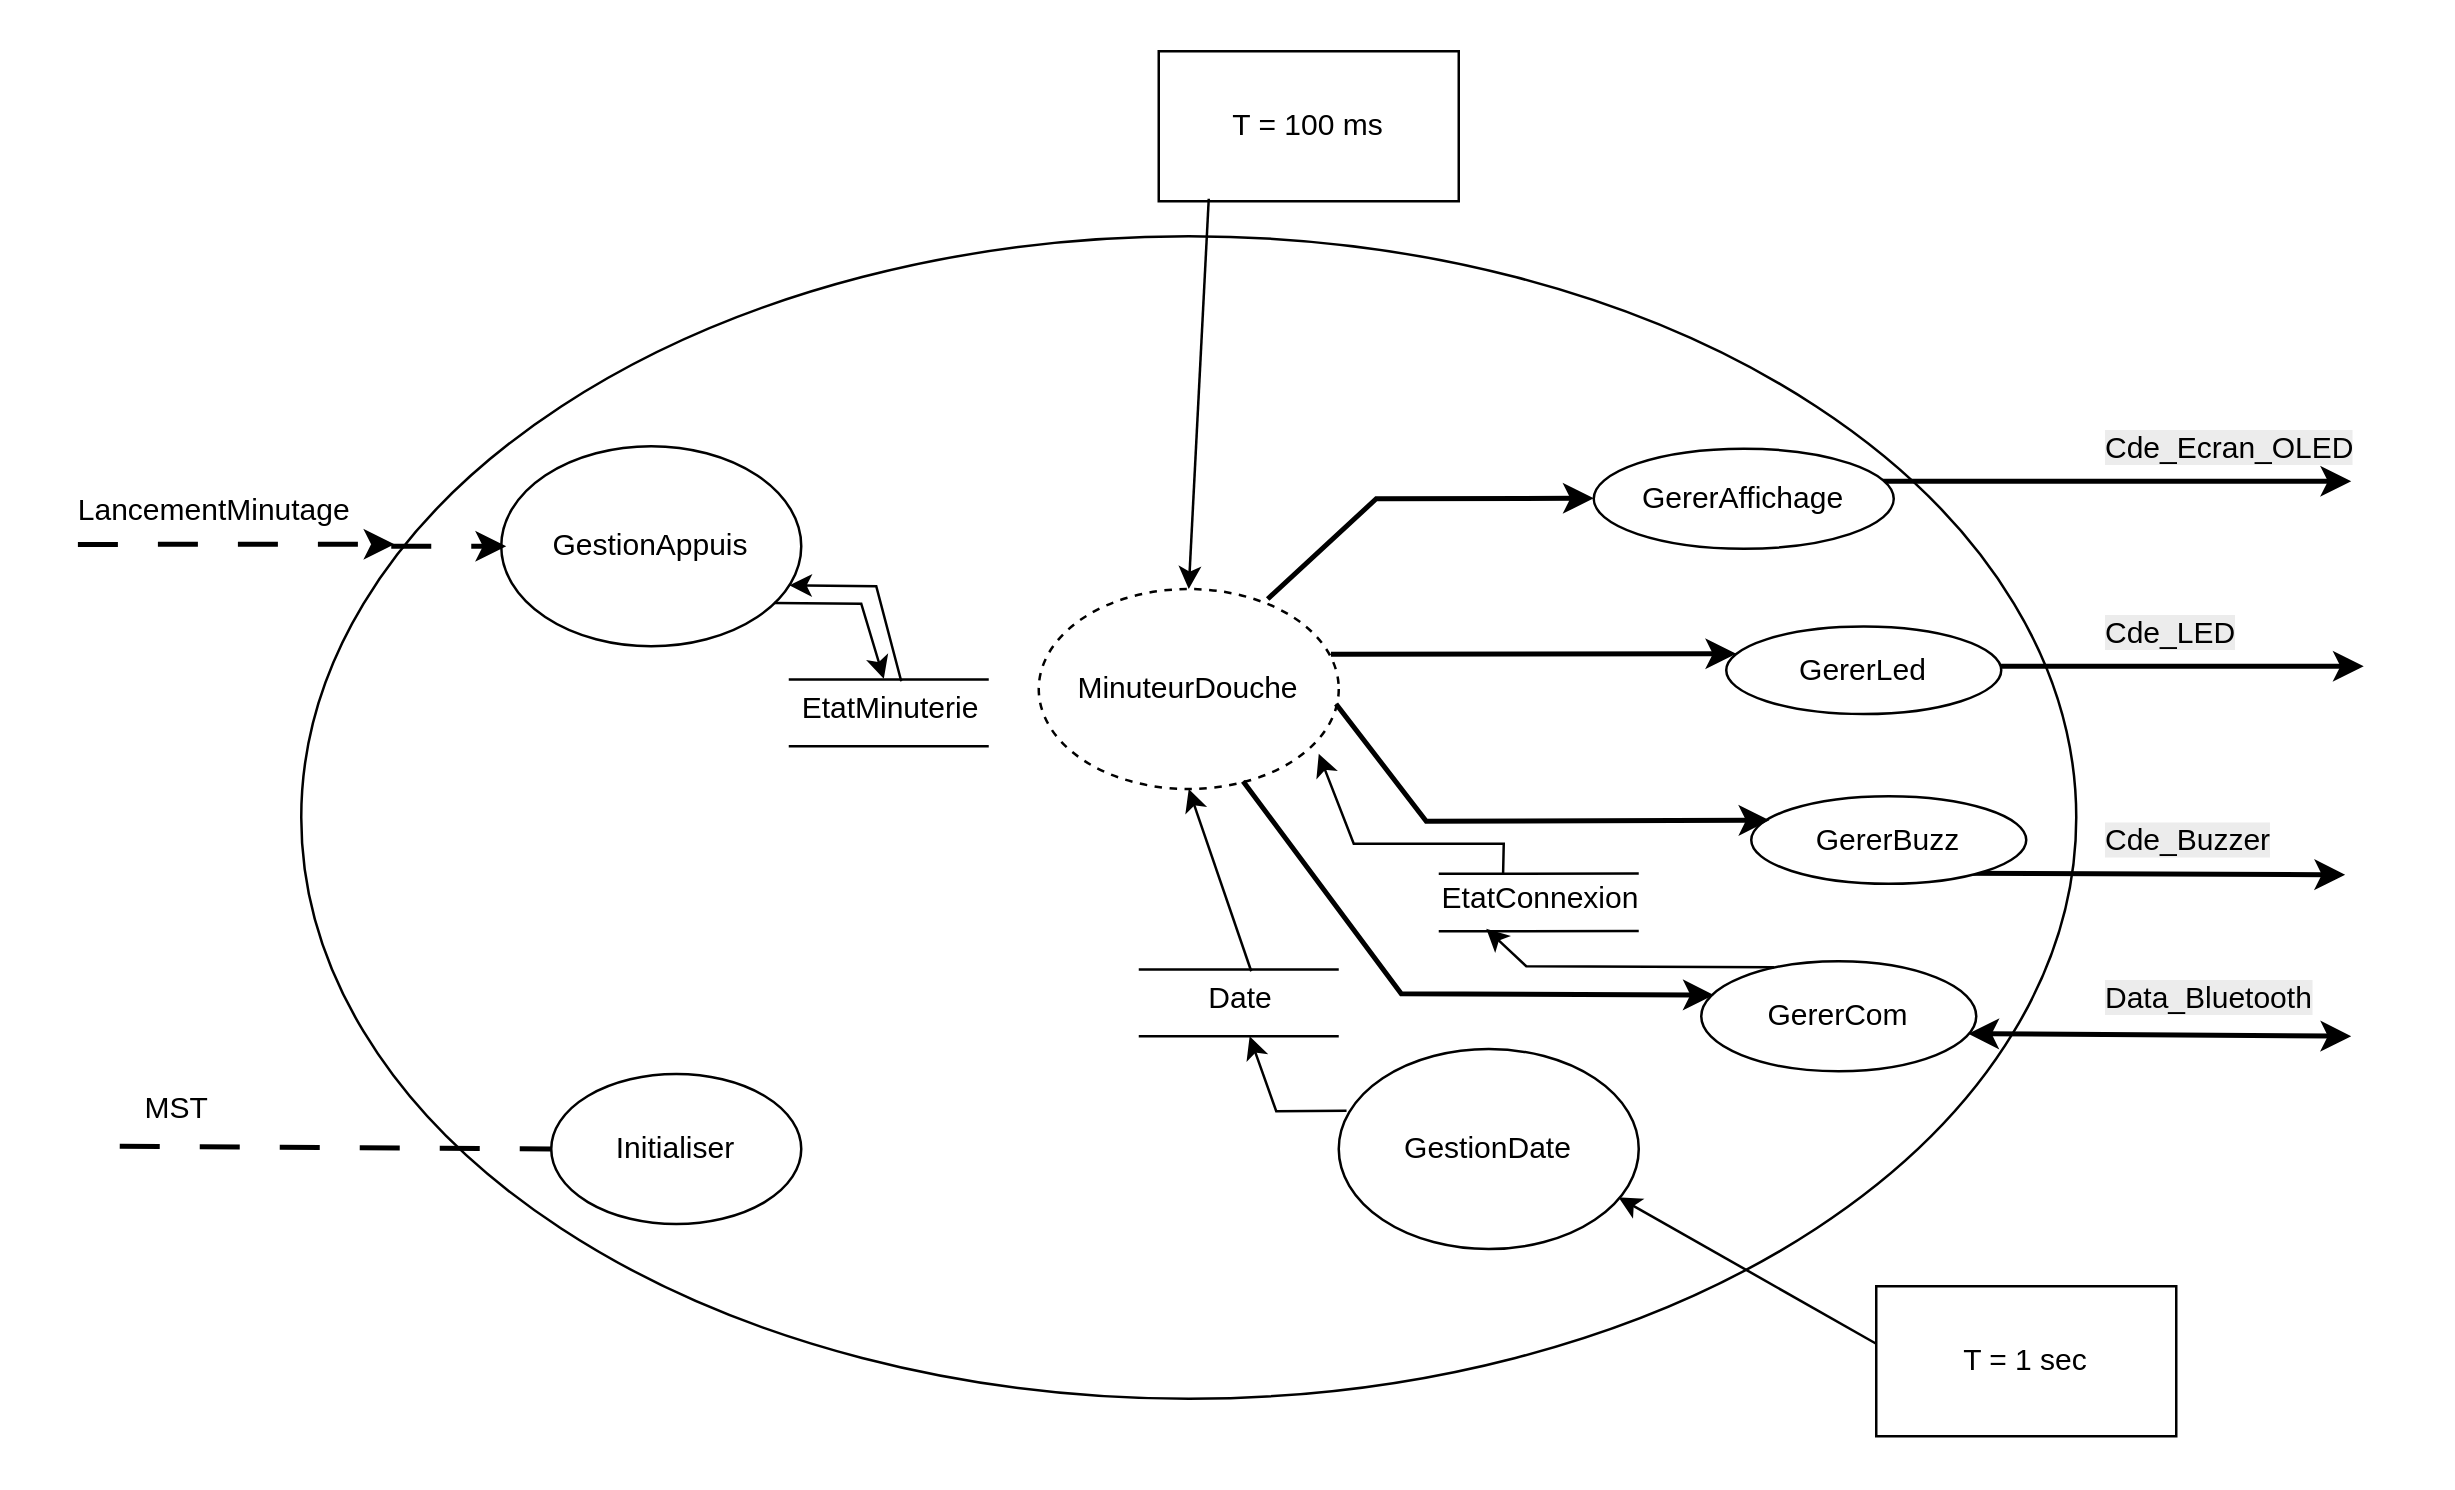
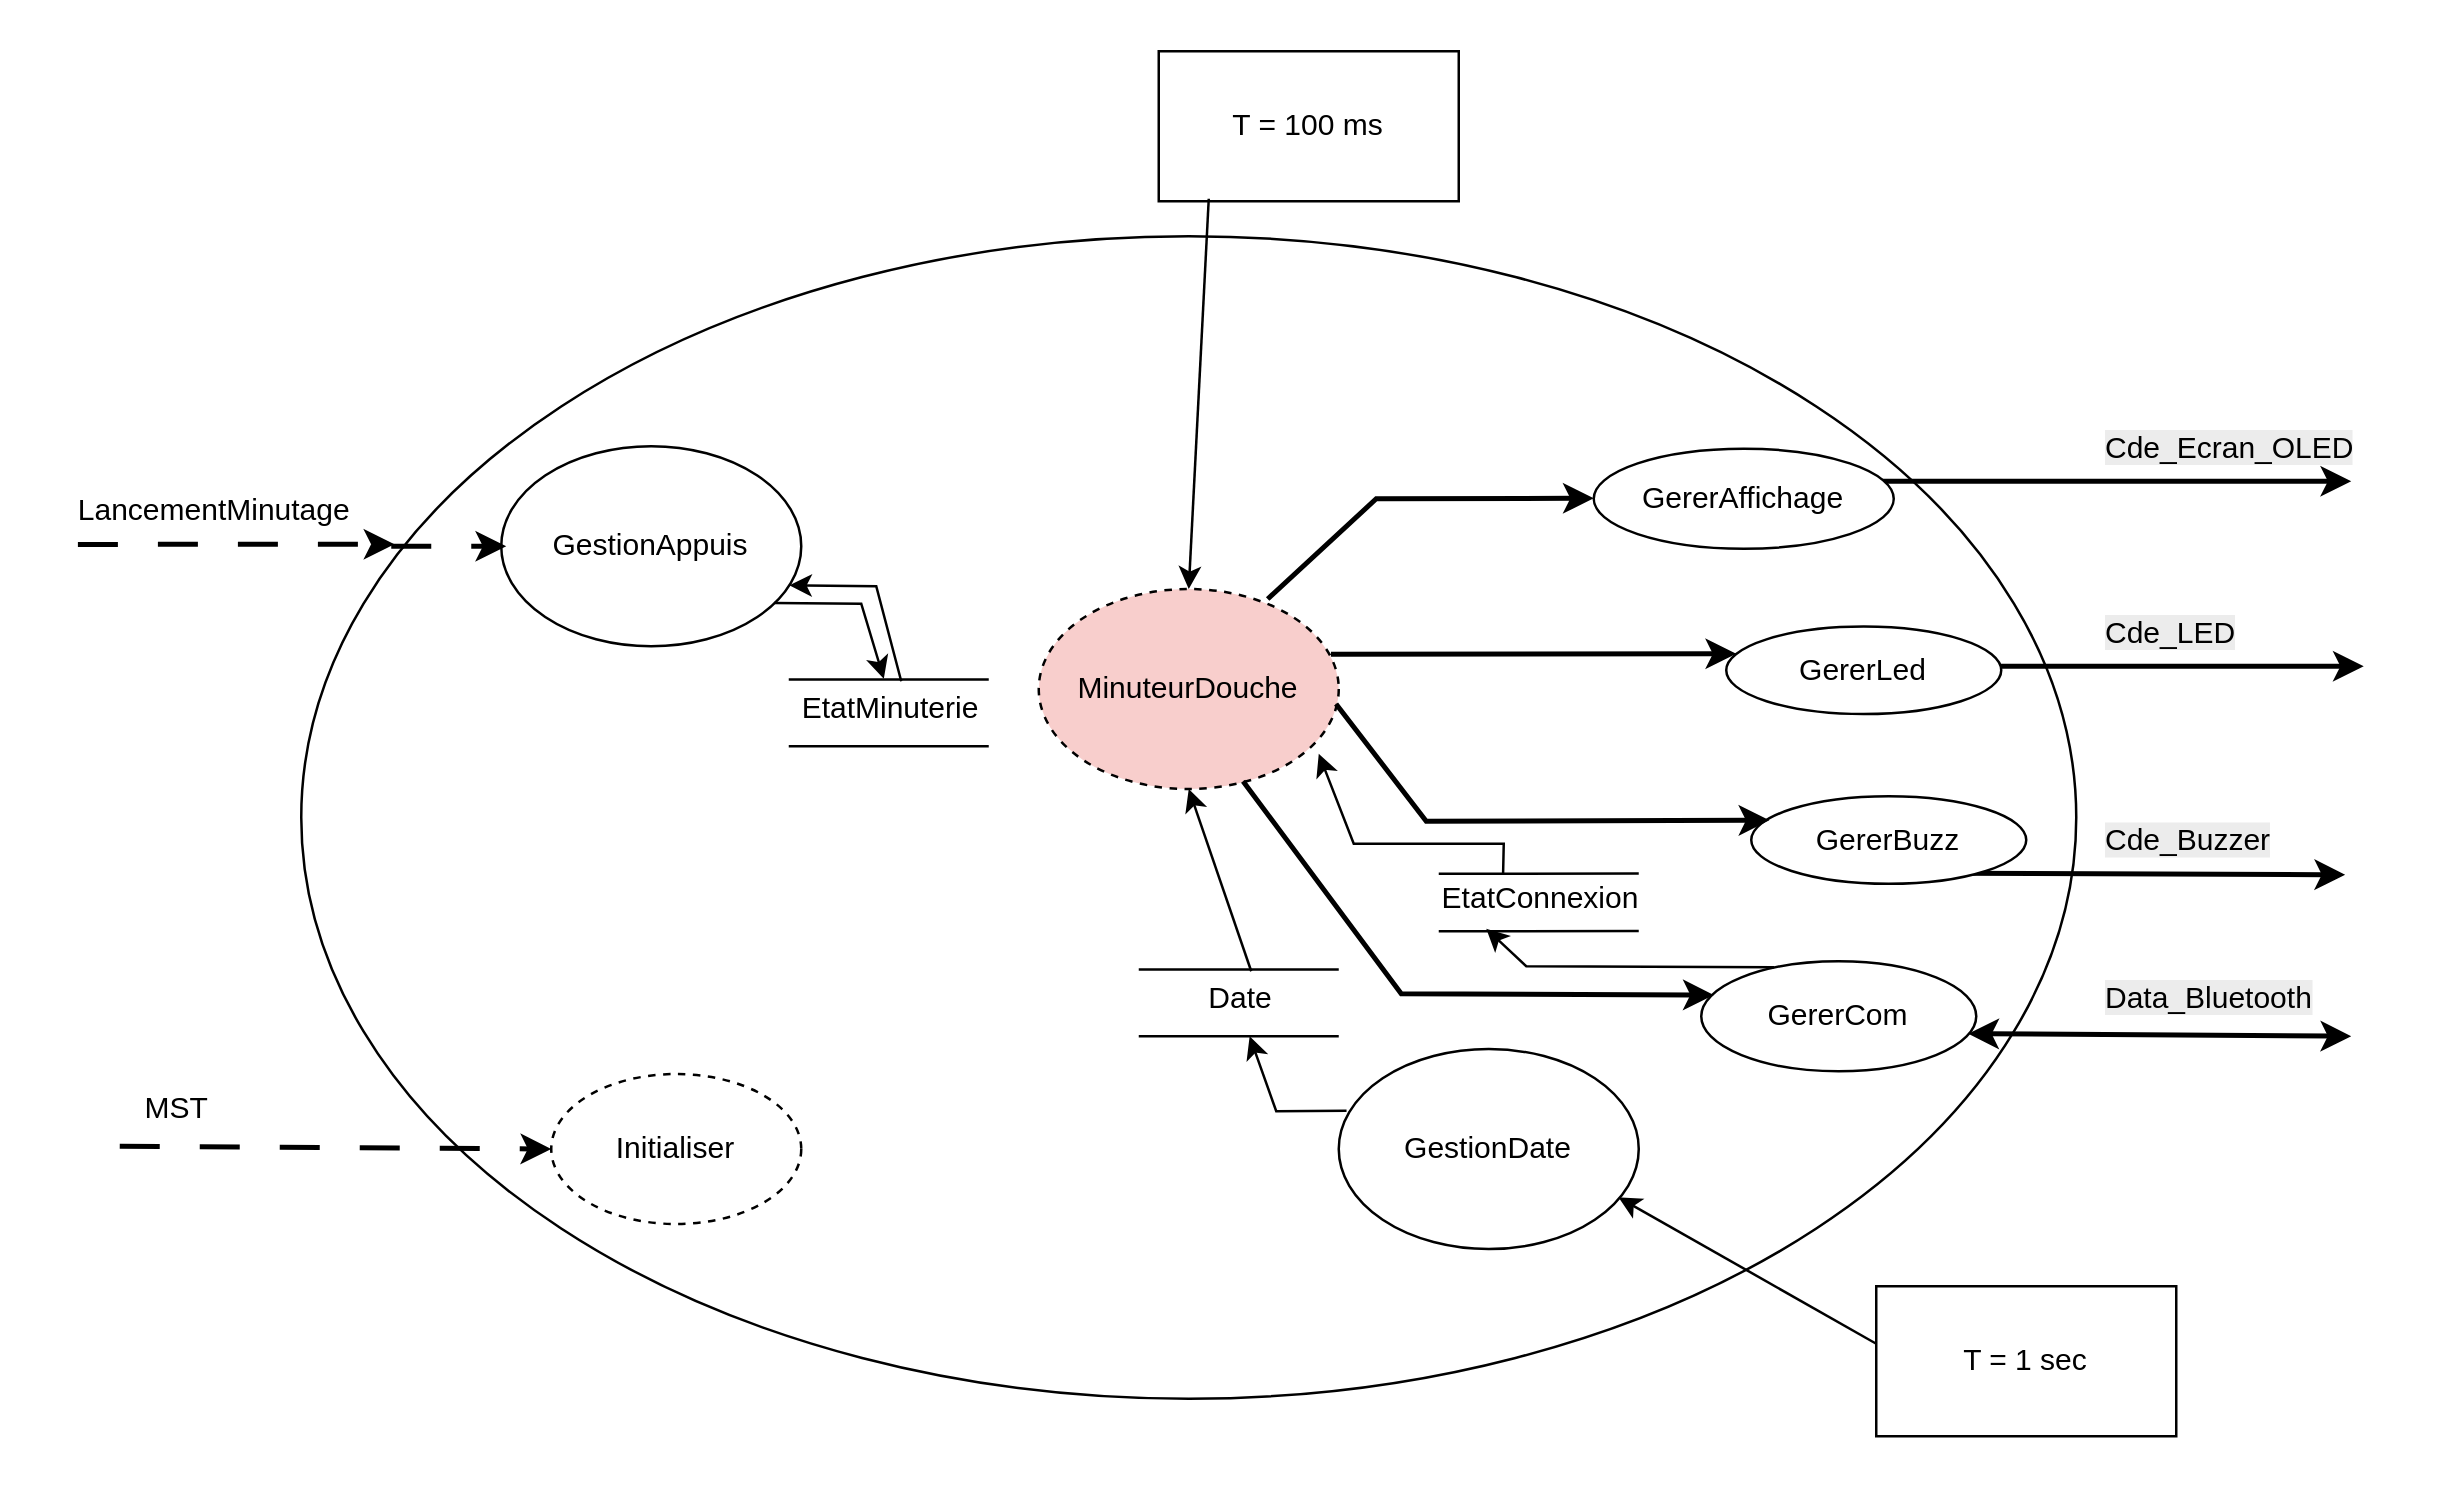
node "MinuteurDouche": fillcolor #ffffff -> #f8cecc
edge "MST" -- "Initialiser": arrowhead none -> classic
node "Initialiser": style solid -> dashed
